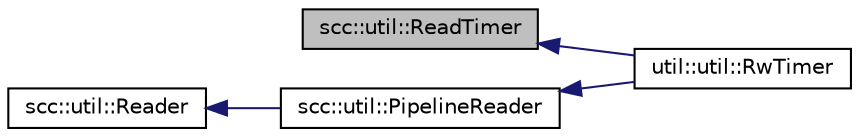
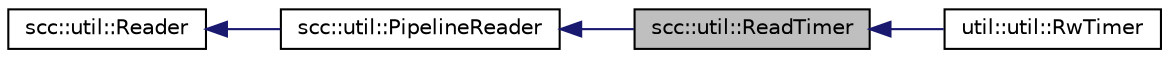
edge "util::util::RwTimer" -> "scc::util::PipelineReader": now "scc::util::ReadTimer" -> "scc::util::PipelineReader"
